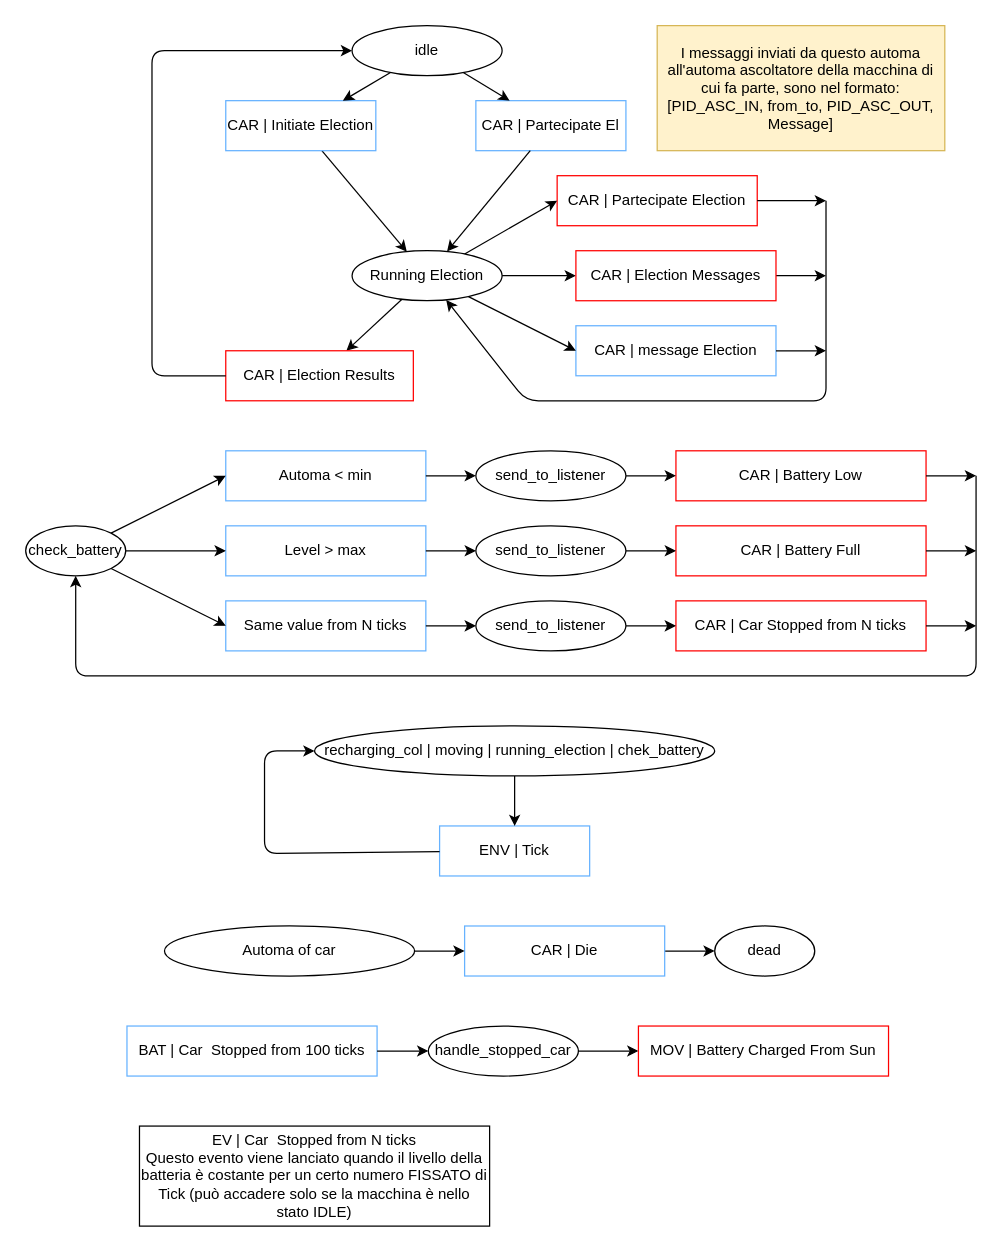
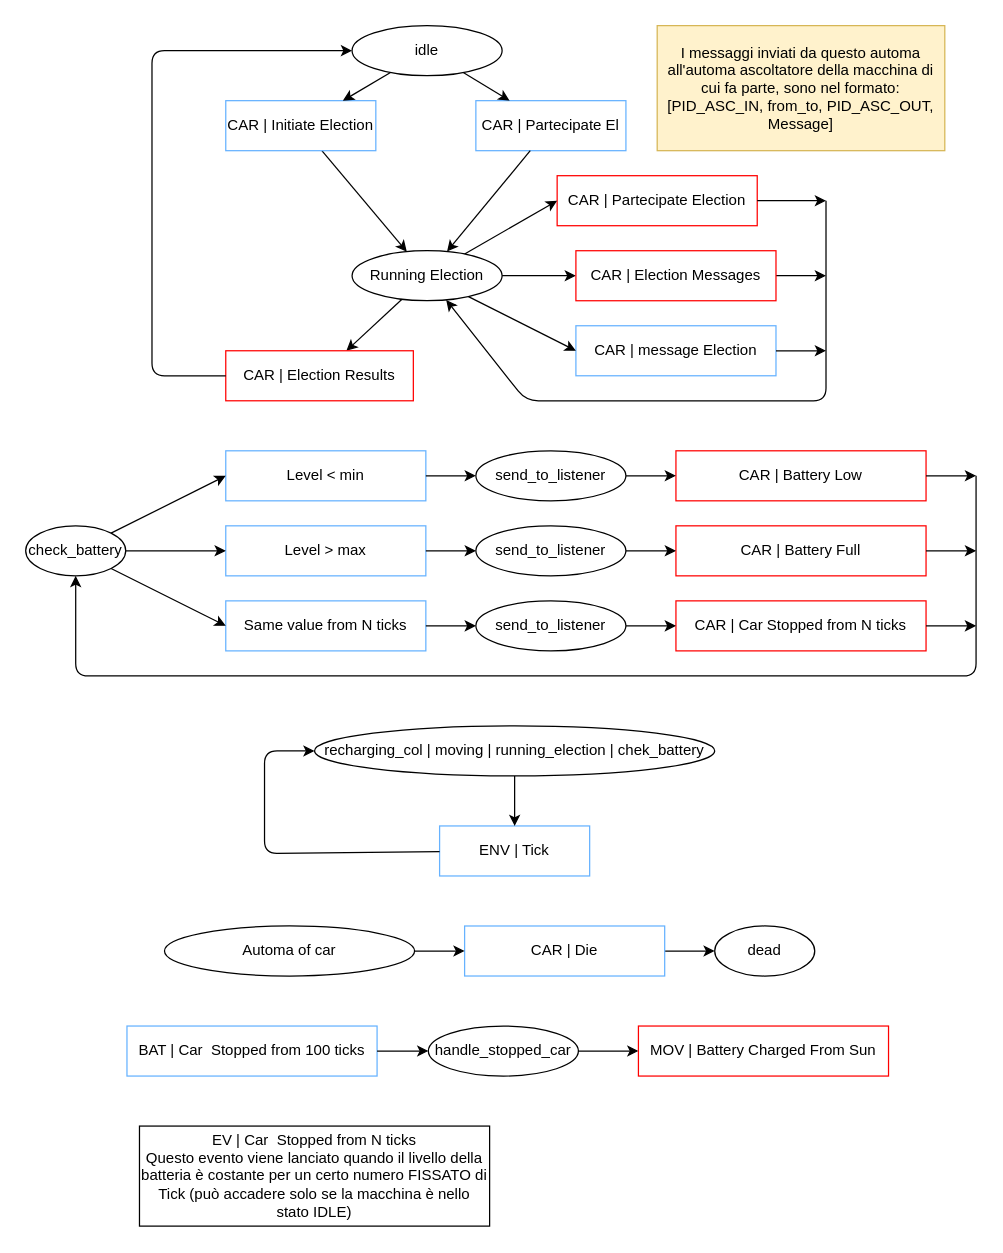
node "Automa < min": label "Automa < min" -> "Level < min"
